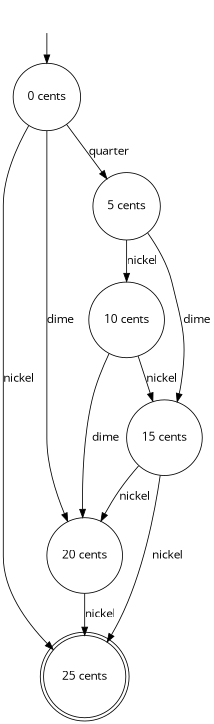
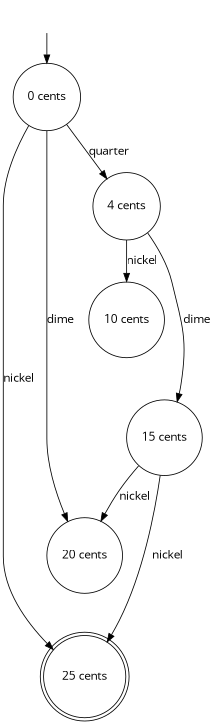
node "5 cents": label "5 cents" -> "4 cents"
edge "10 cents" -> "15 cents": removed, label "nickel"
edge "10 cents" -> "20 cents": removed, label "dime"
edge "20 cents" -> "25 cents": removed, label "nickel"
